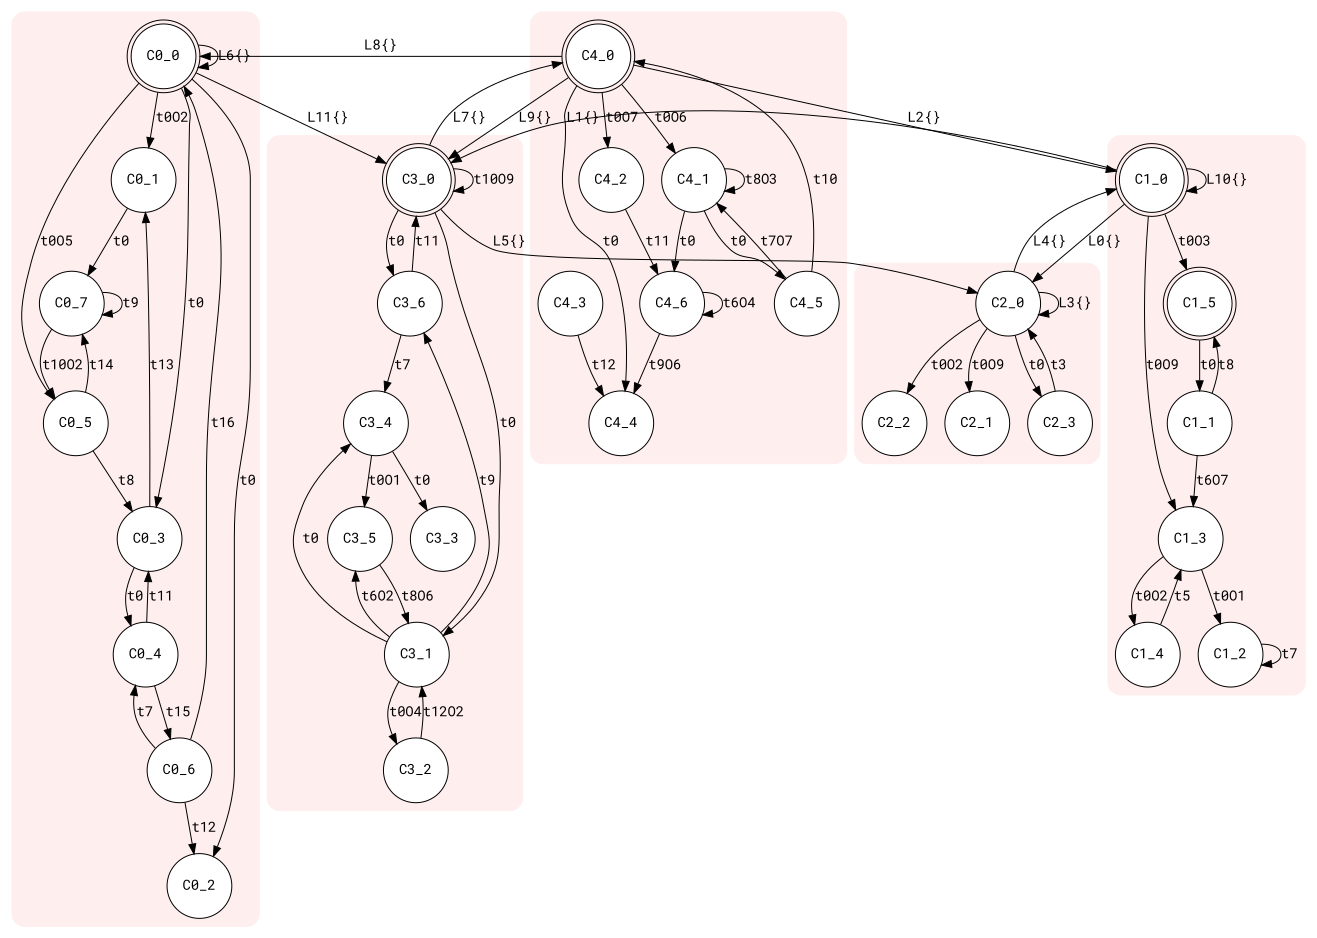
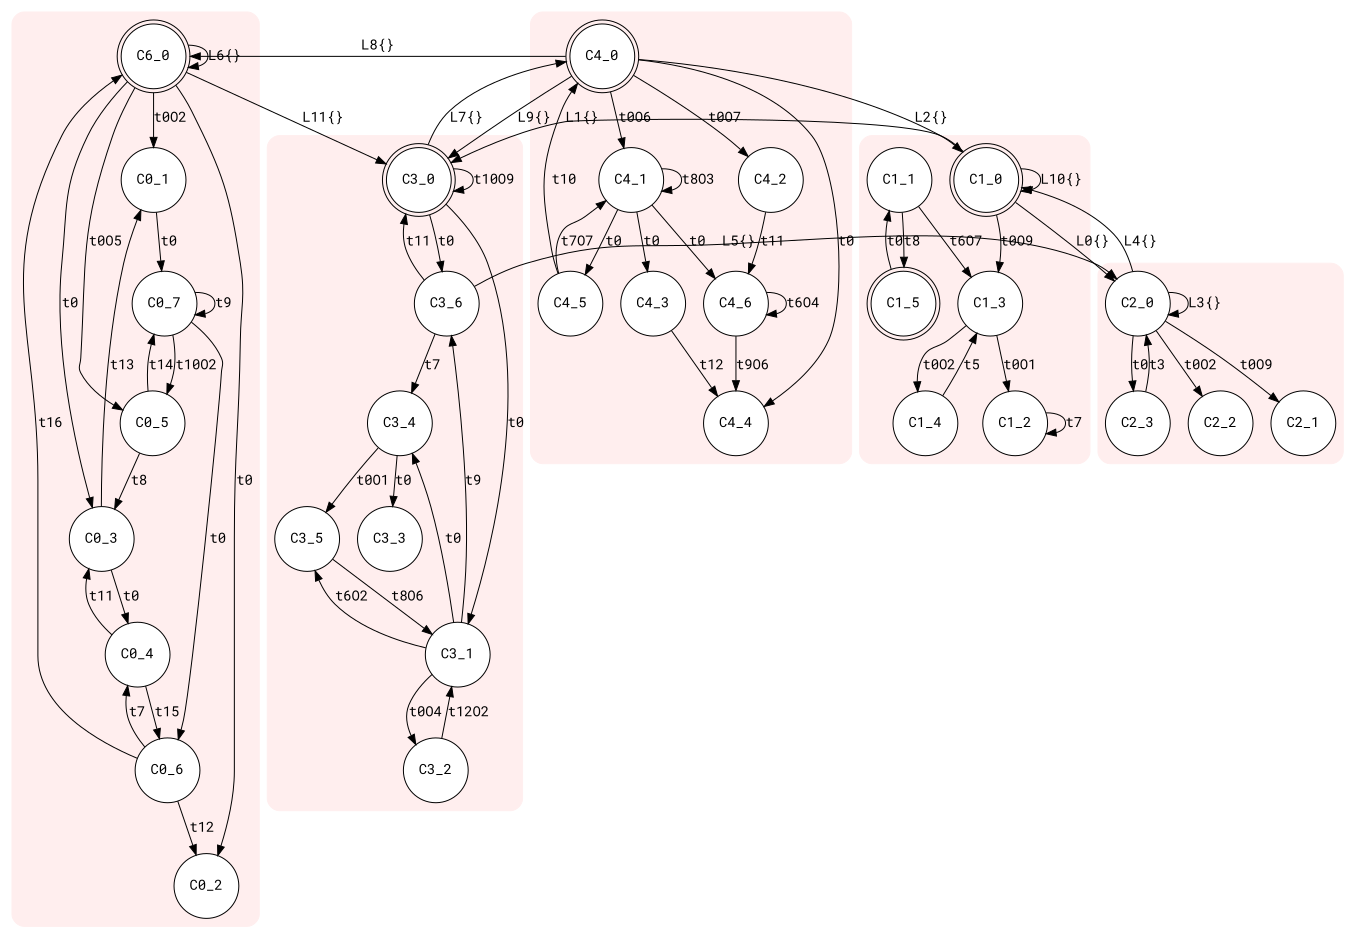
node "C0_0": label "C0_0" -> "C6_0"
edge "C4_1" -> "C4_3": added, label "t0"
edge "C1_0" -> "C1_5": removed, label "t0O3"
edge "C3_0" -> "C2_0": now "C3_6" -> "C2_0"
edge "C0_7" -> "C0_6": added, label "t0"
